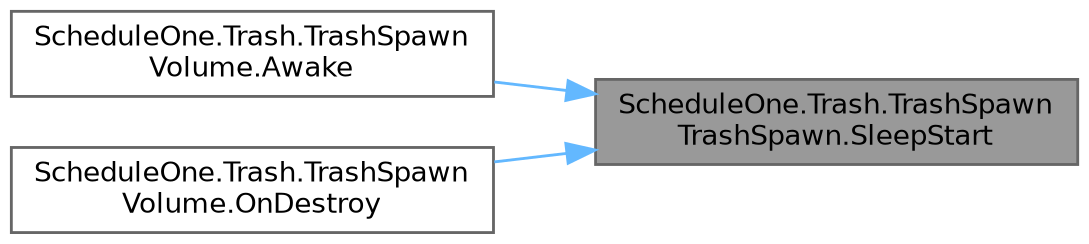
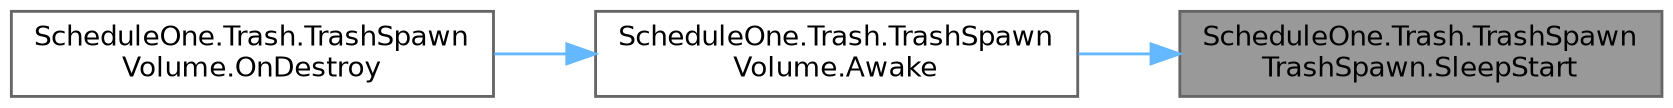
edge "ScheduleOne.Trash.TrashSpawn Volume.OnDestroy" -> "ScheduleOne.Trash.TrashSpawn TrashSpawn.SleepStart": now "ScheduleOne.Trash.TrashSpawn Volume.OnDestroy" -> "ScheduleOne.Trash.TrashSpawn Volume.Awake"
